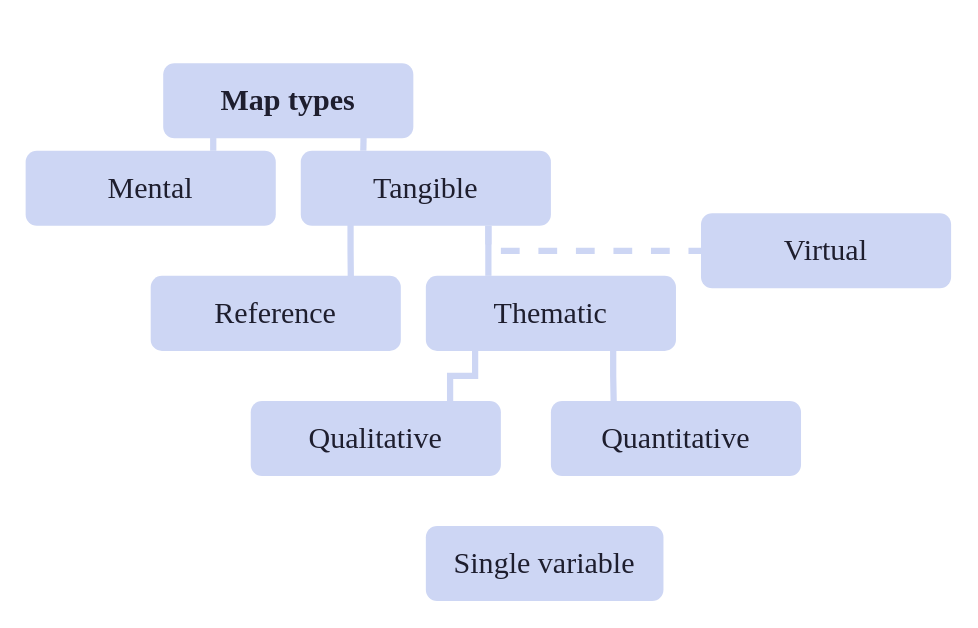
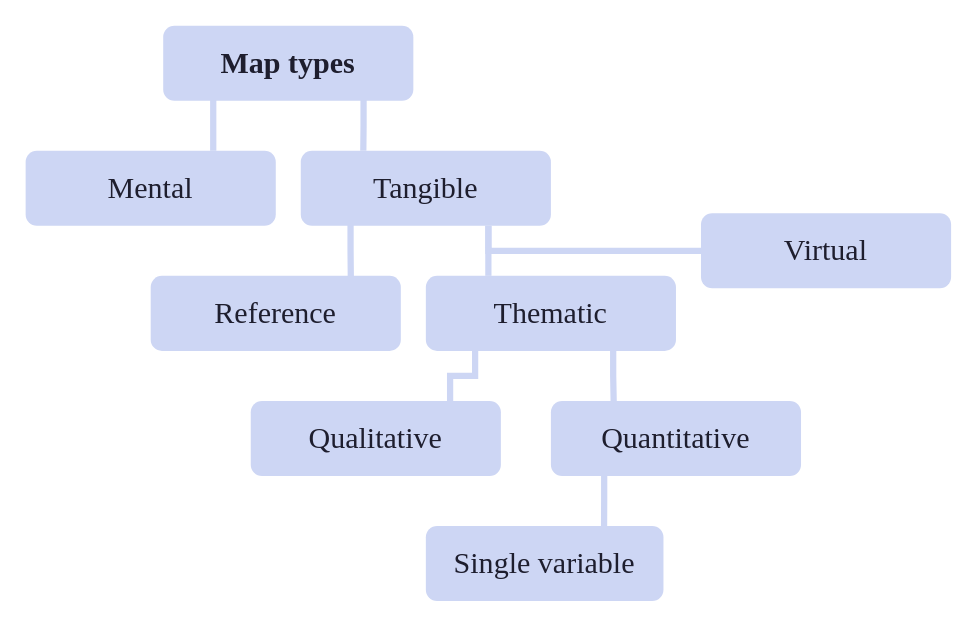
node "Map types": moved (288, 101) -> (288, 63)
edge "Tangible" -- "Virtual": style dashed -> solid
edge "Quantitative" -- "Single variable": added
